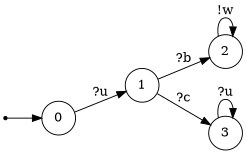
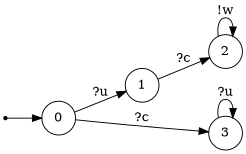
edge "1" -> "2": label "?b" -> "?c"
edge "1" -> "3": now "0" -> "3"
